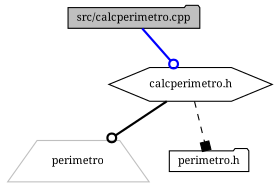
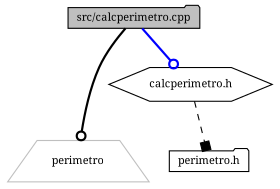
edge "calcperimetro.h" -> "perimetro": now "src/calcperimetro.cpp" -> "perimetro"
